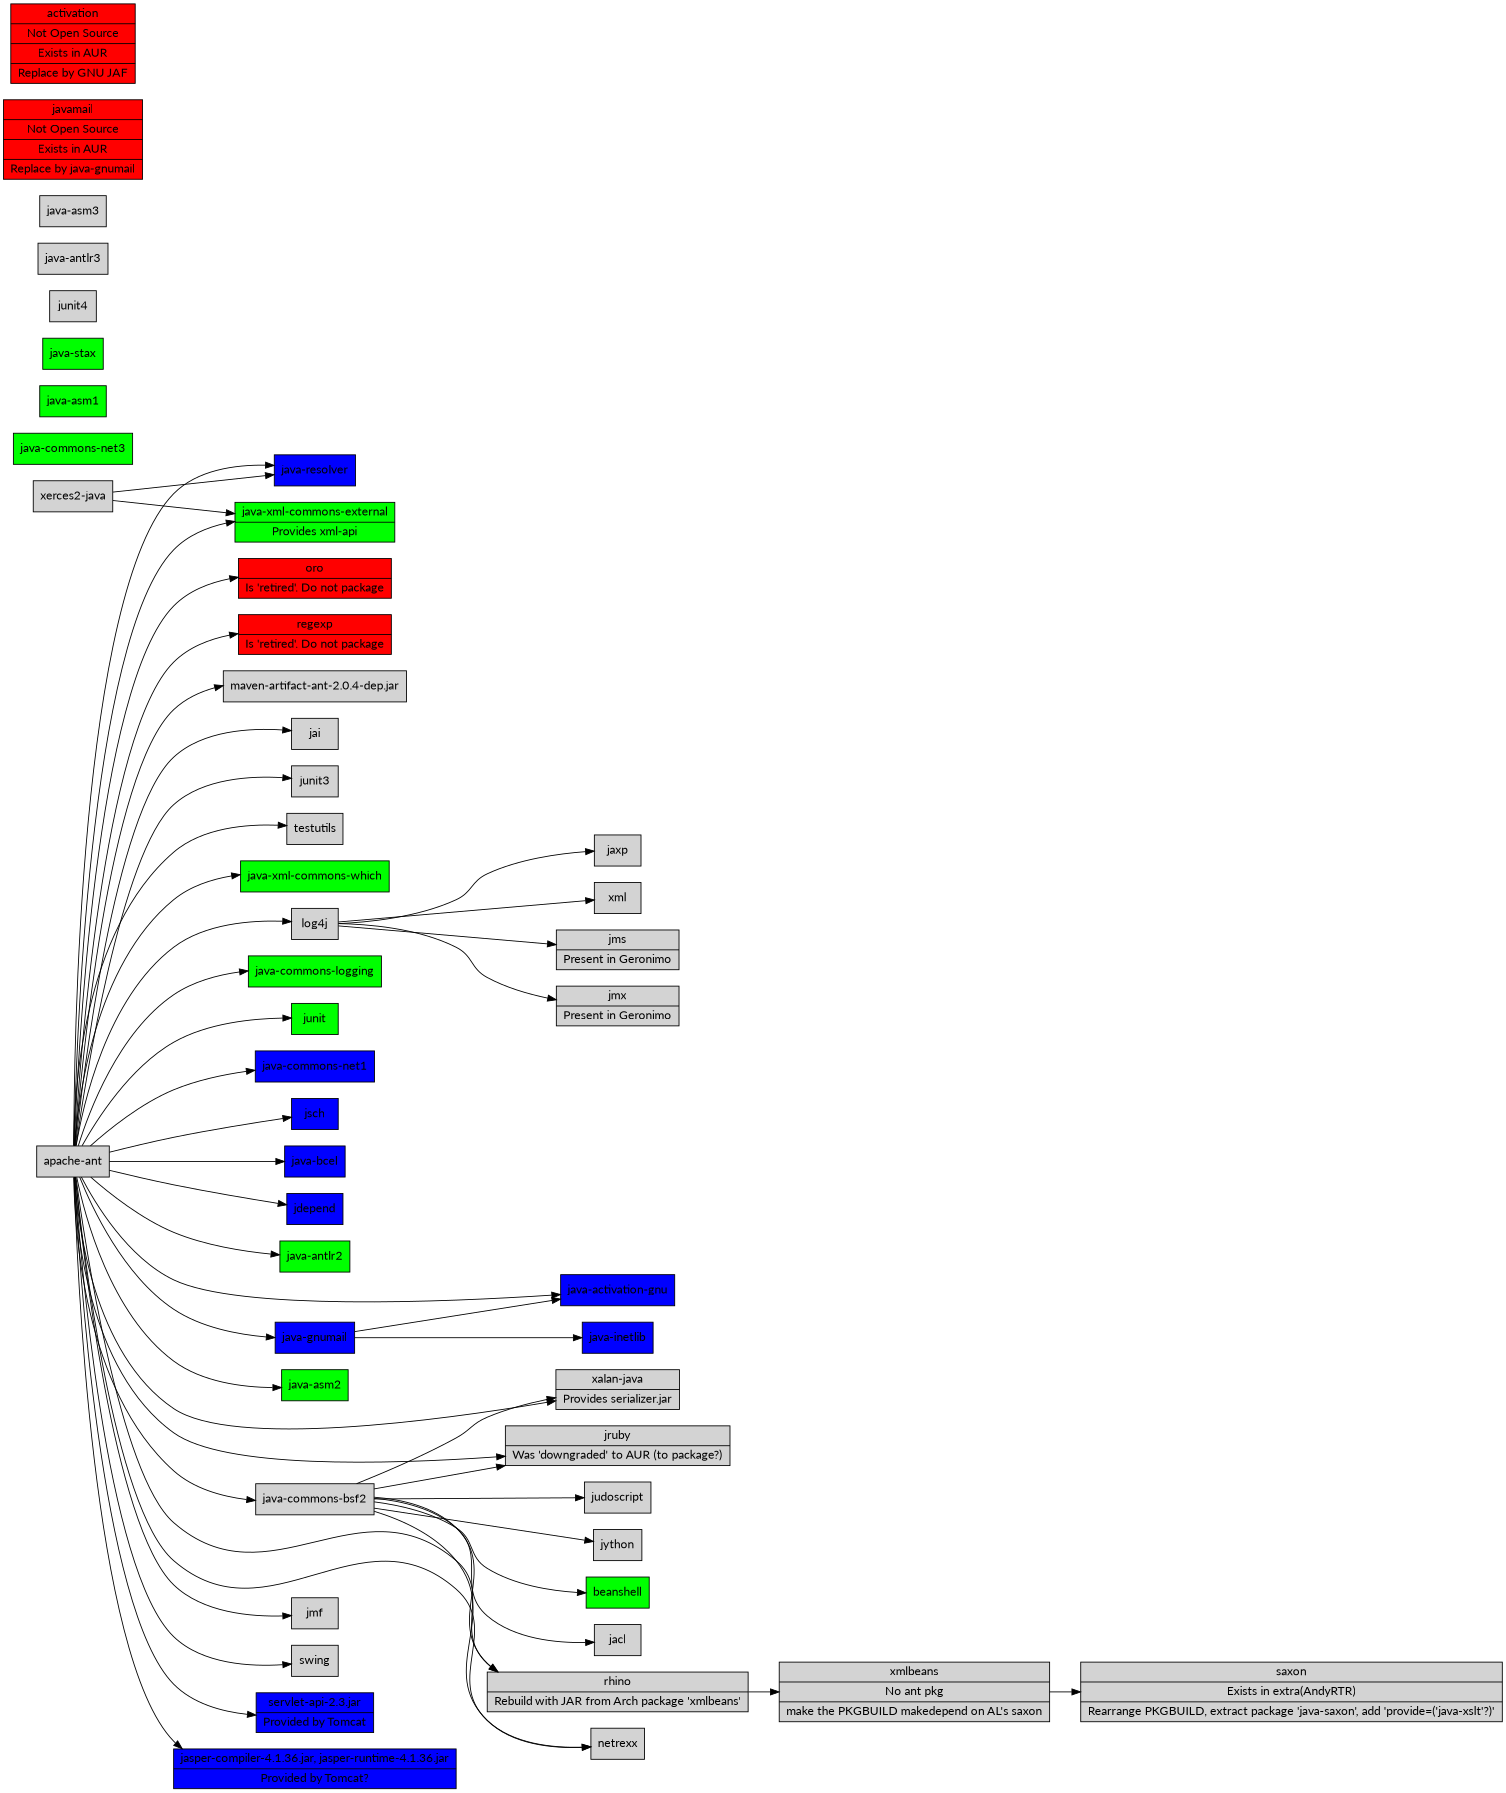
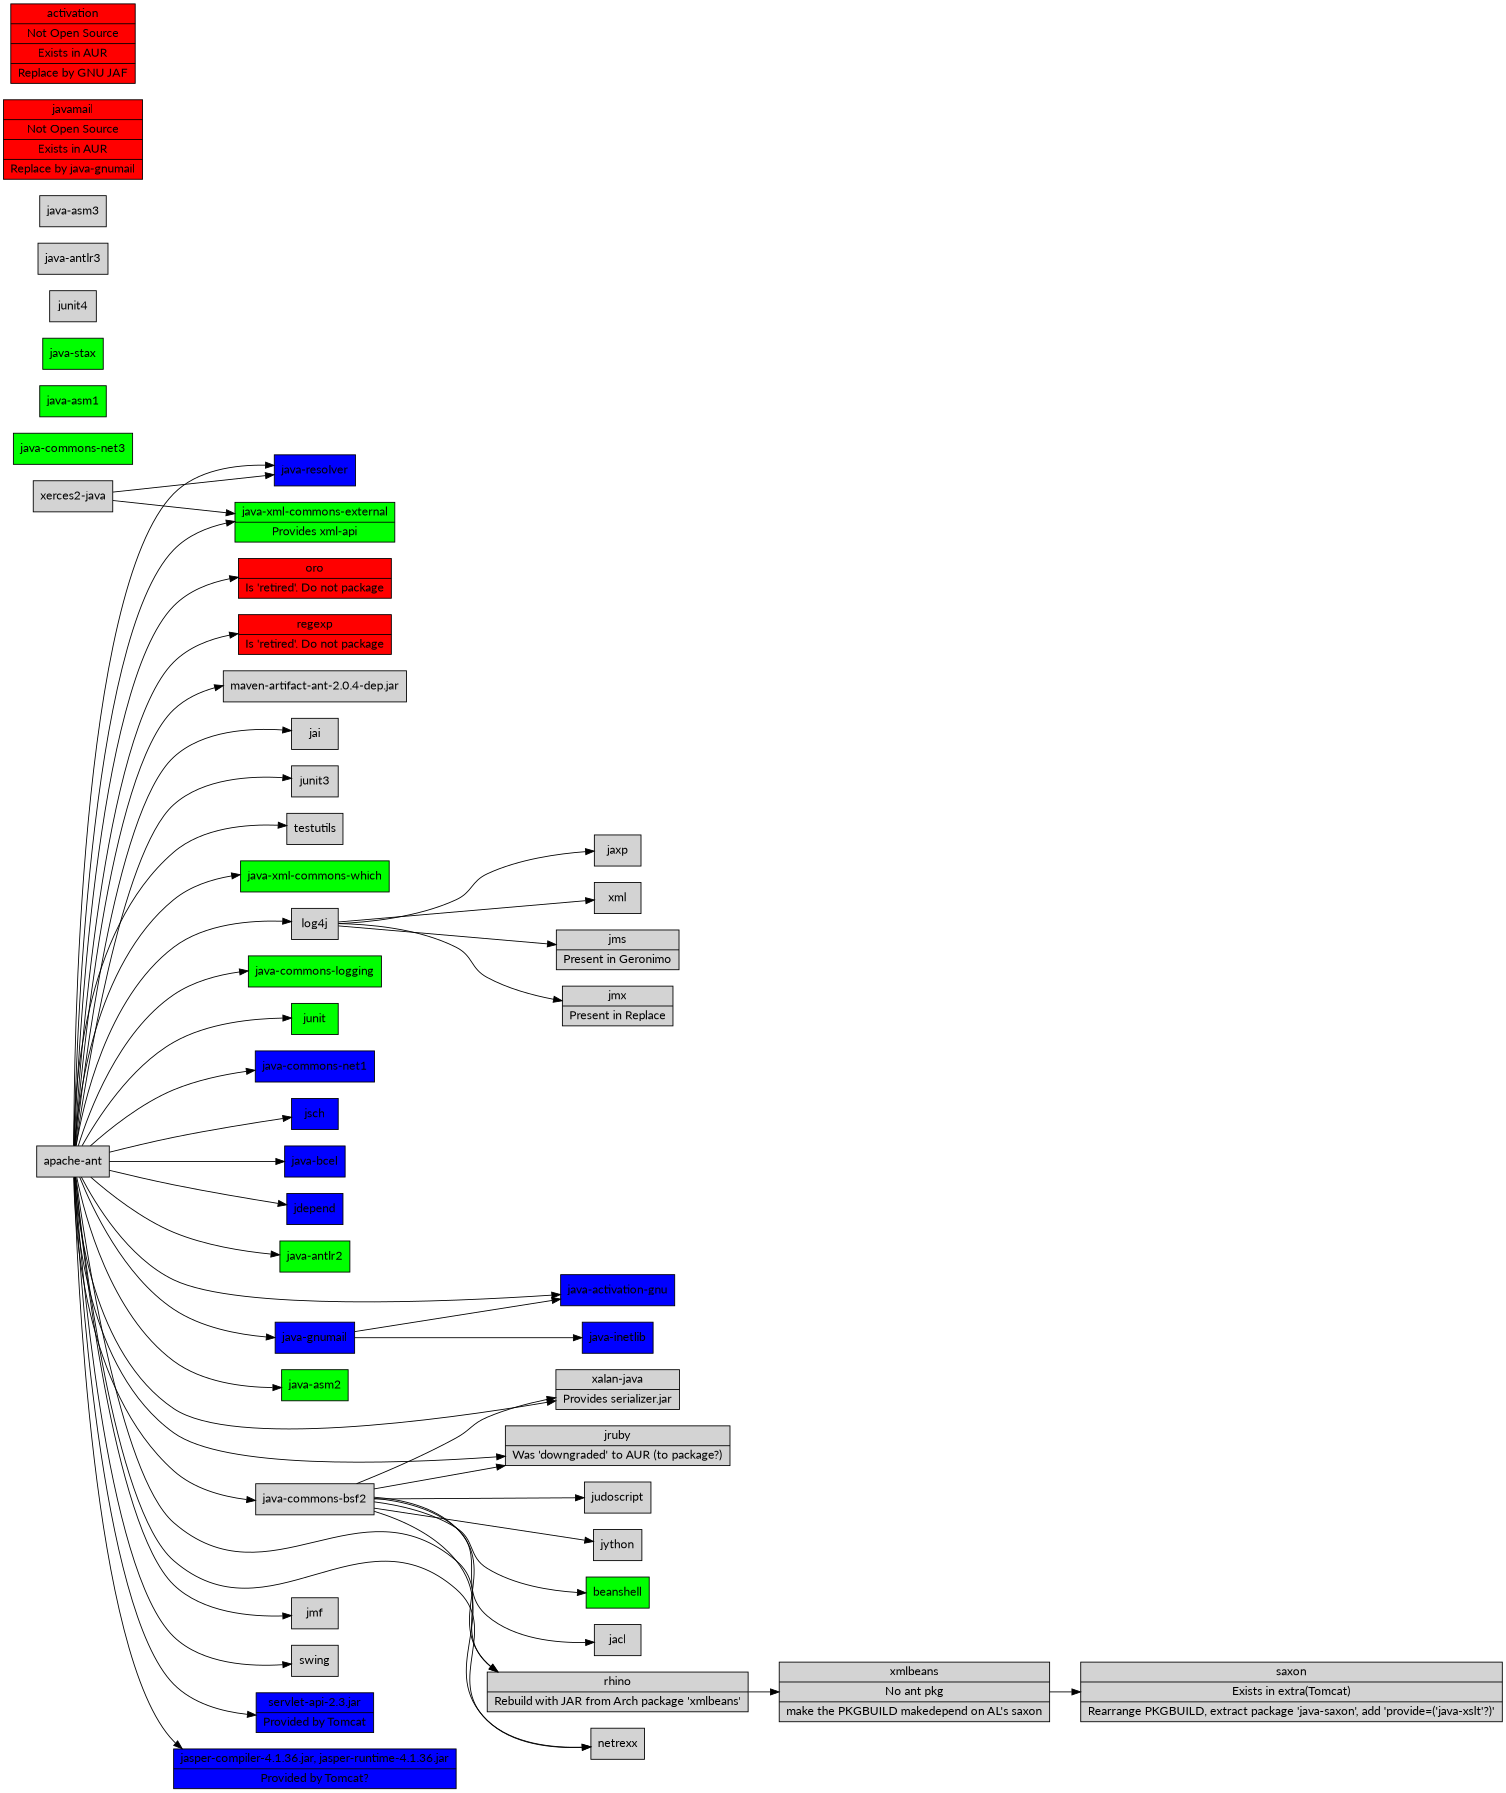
node "jmx": text "Present in Geronimo" -> "Present in Replace"
node "saxon": text "Exists in extra(AndyRTR)" -> "Exists in extra(Tomcat)"
